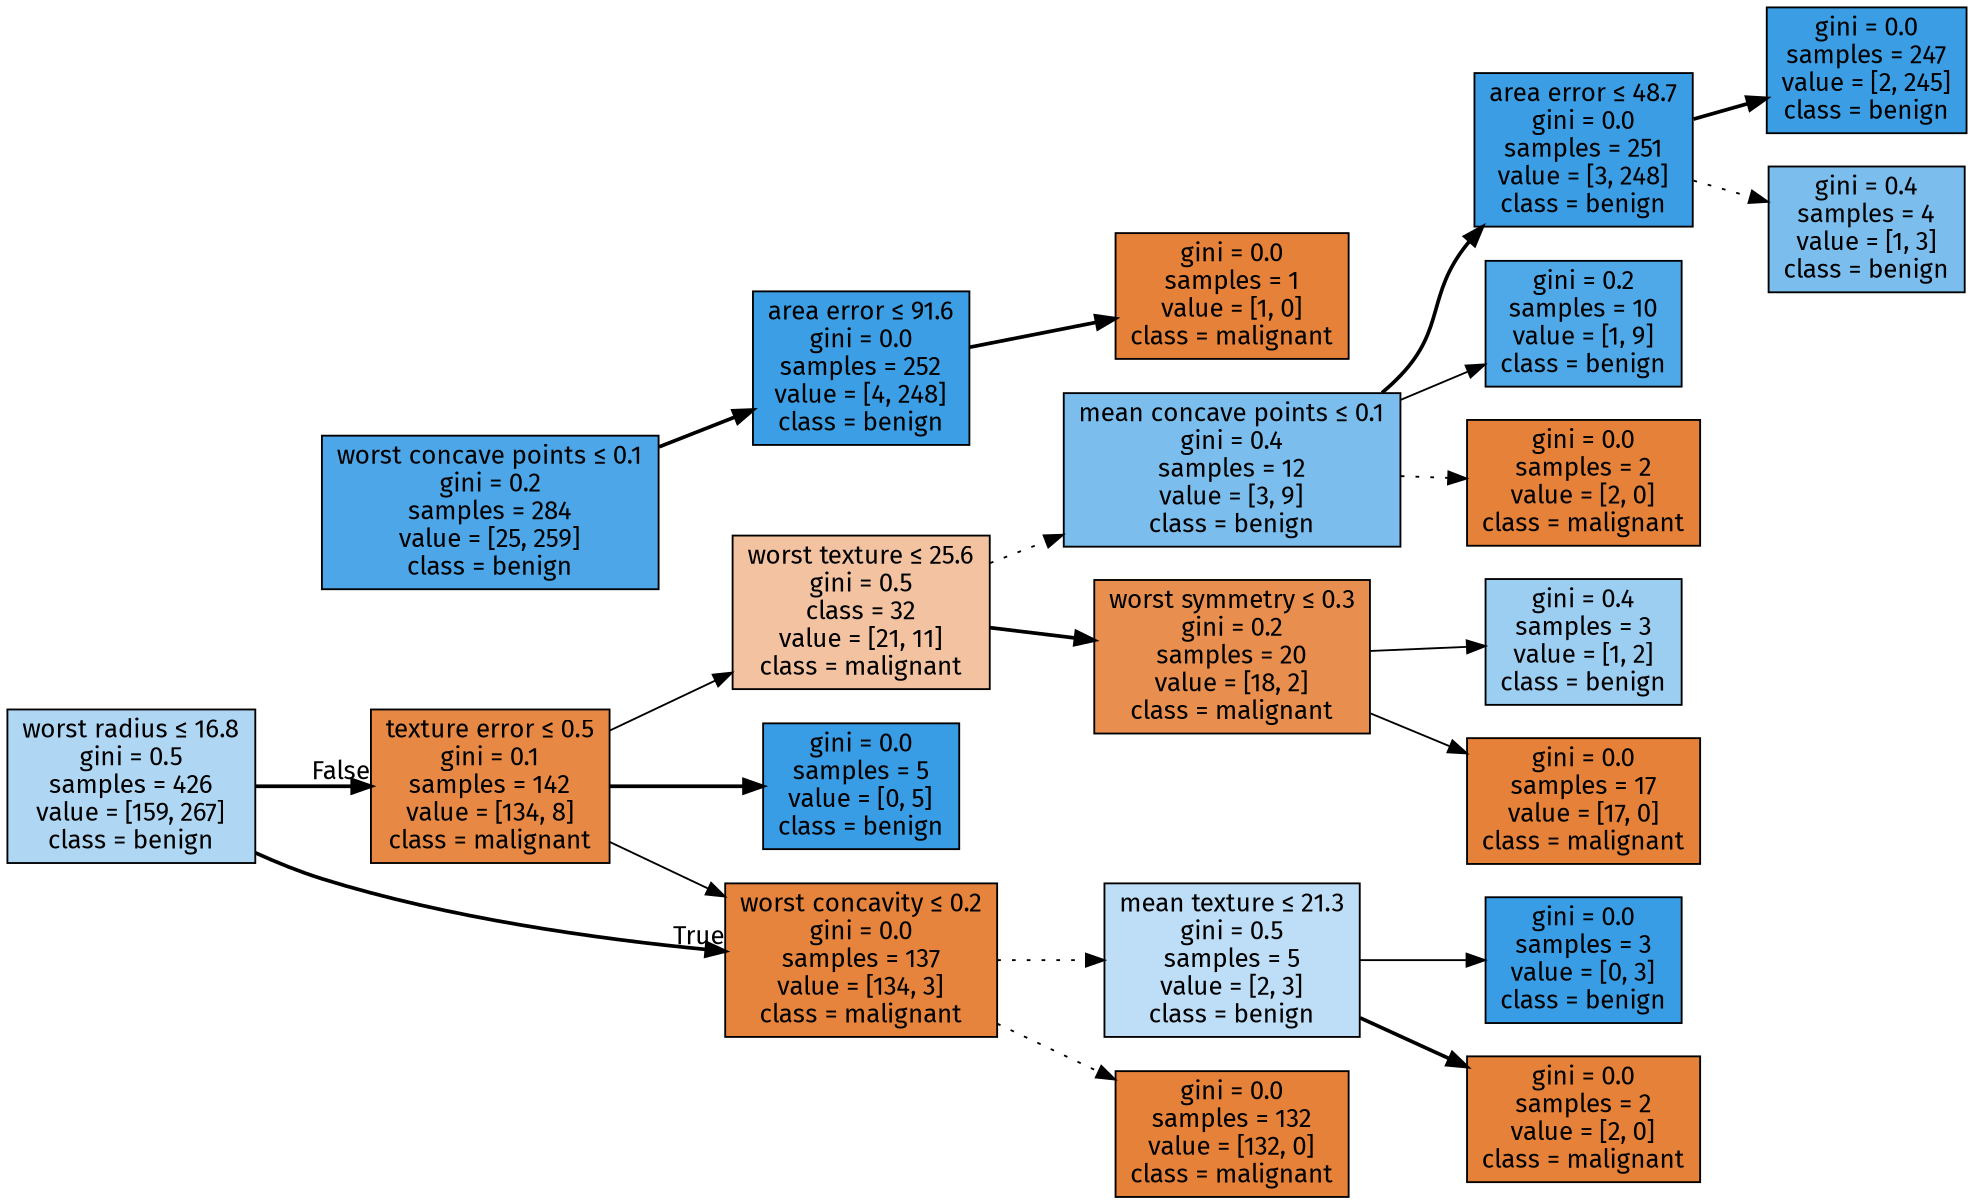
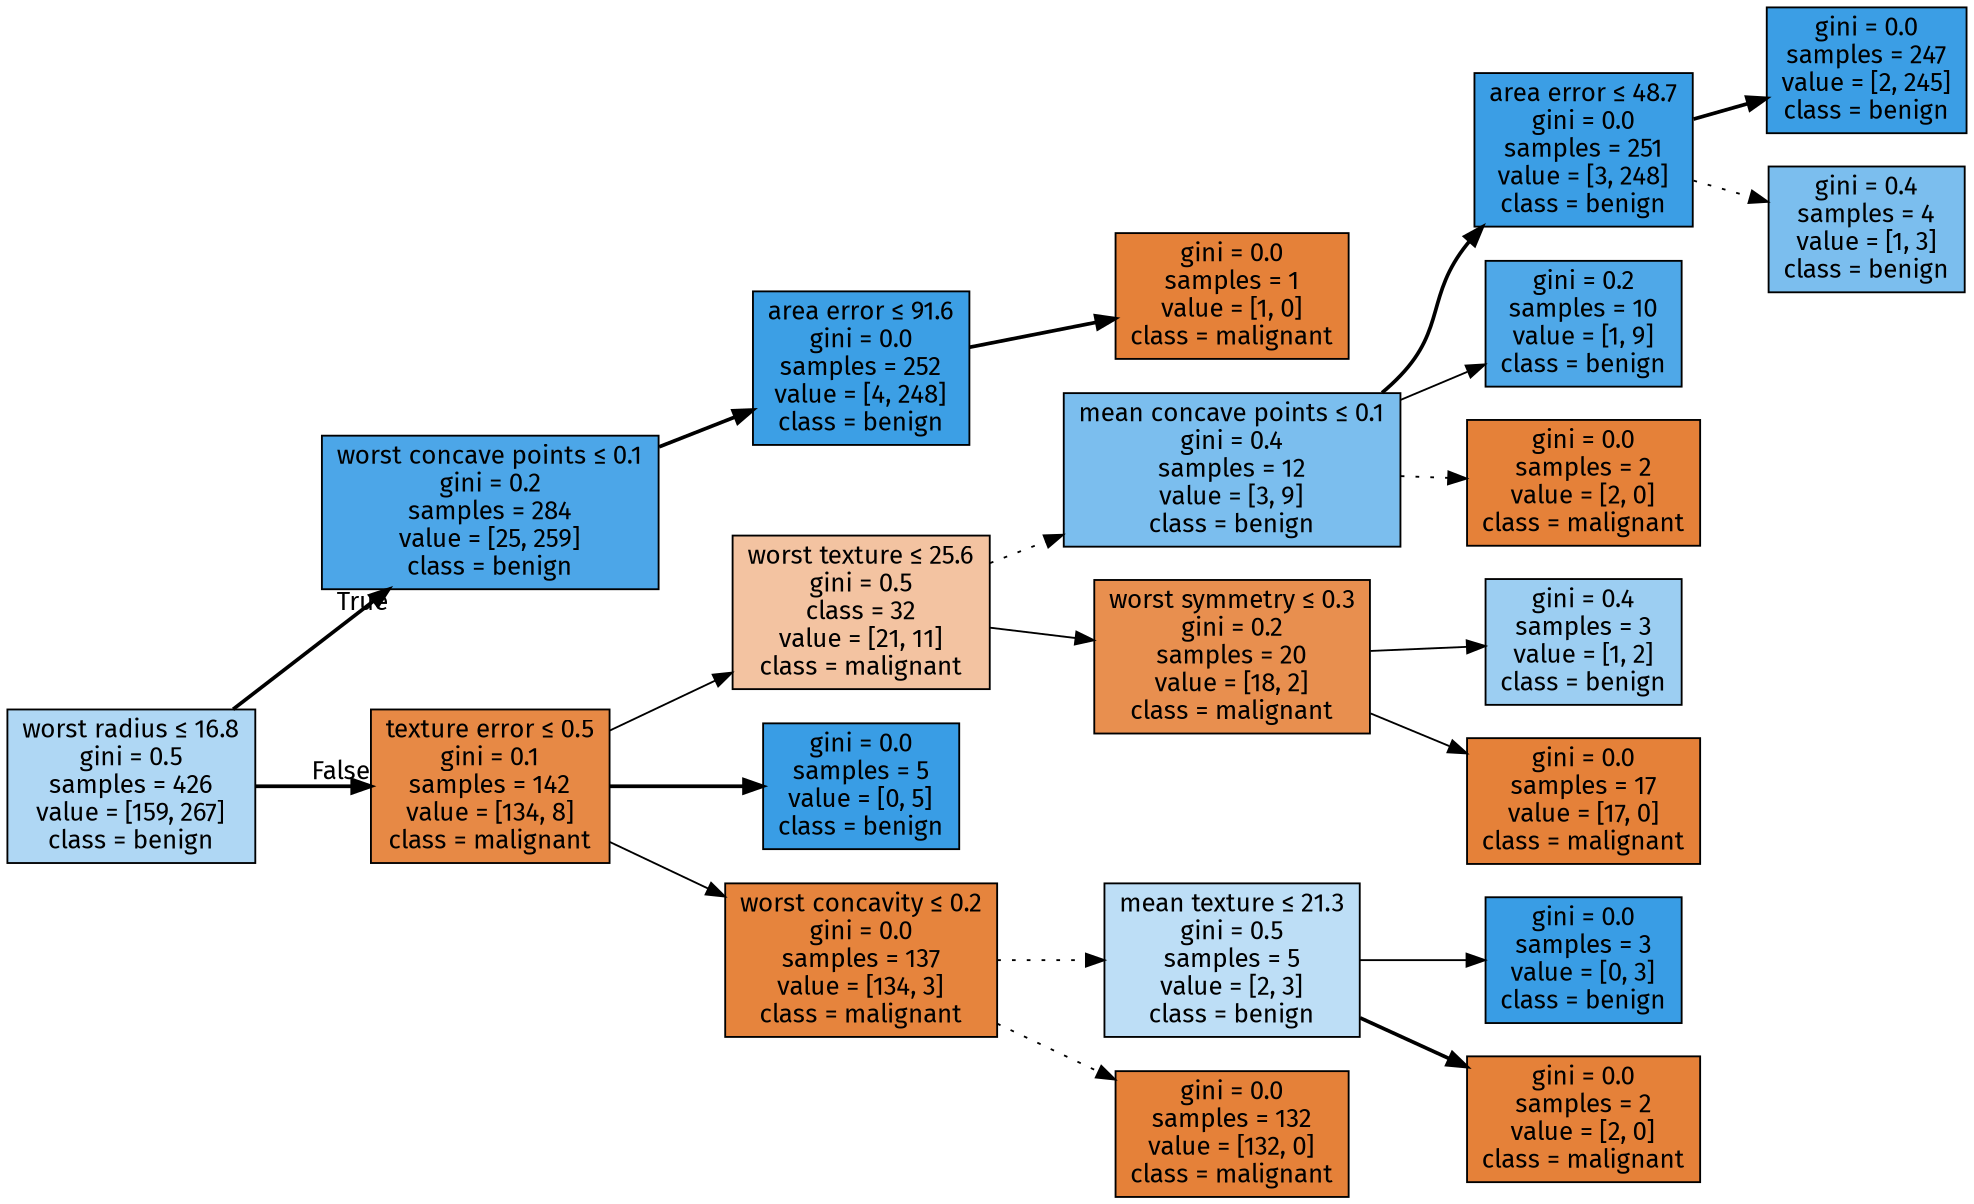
edge "worst texture ≤ 25.6" -> "worst symmetry ≤ 0.3": style bold -> solid
edge "worst radius ≤ 16.8" -> "worst concavity ≤ 0.2": now "worst radius ≤ 16.8" -> "worst concave points ≤ 0.1"
